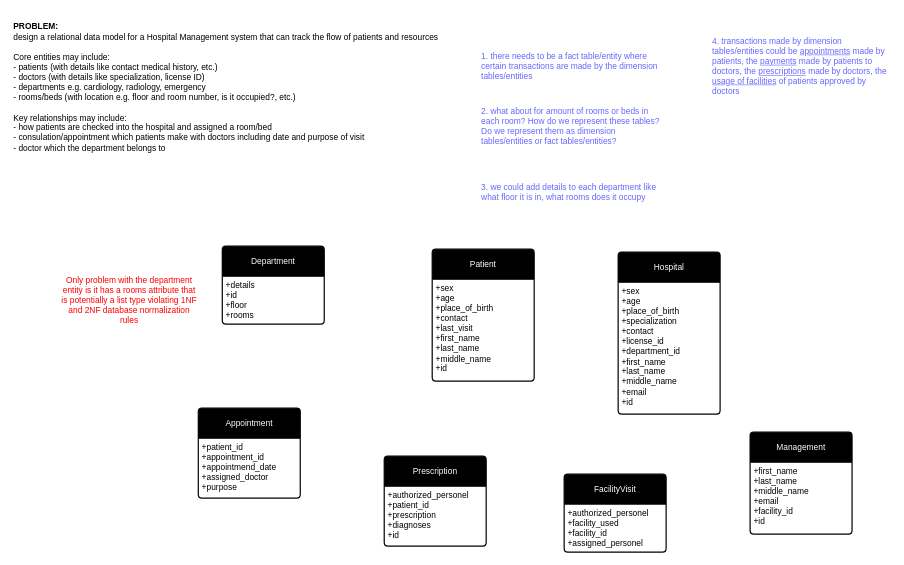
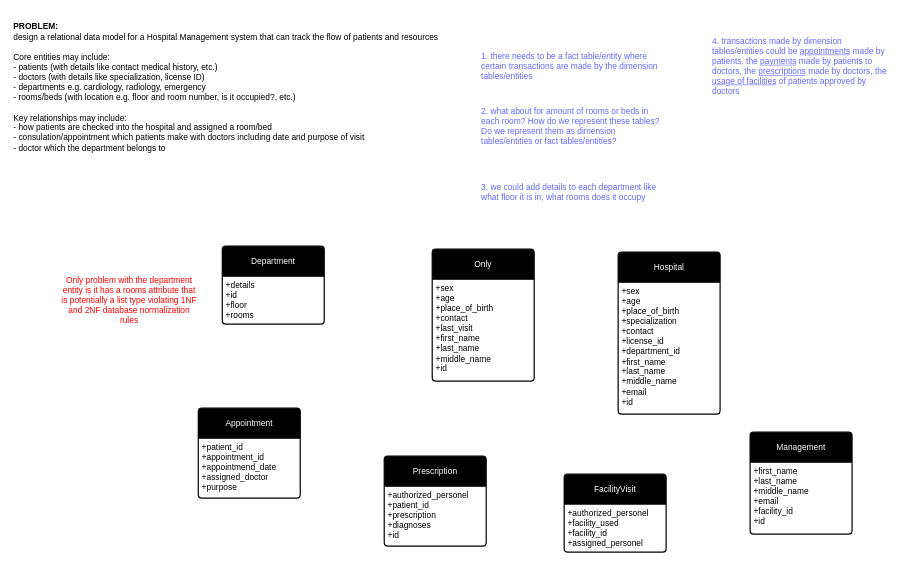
node "Patient": label "Patient" -> "Only"
